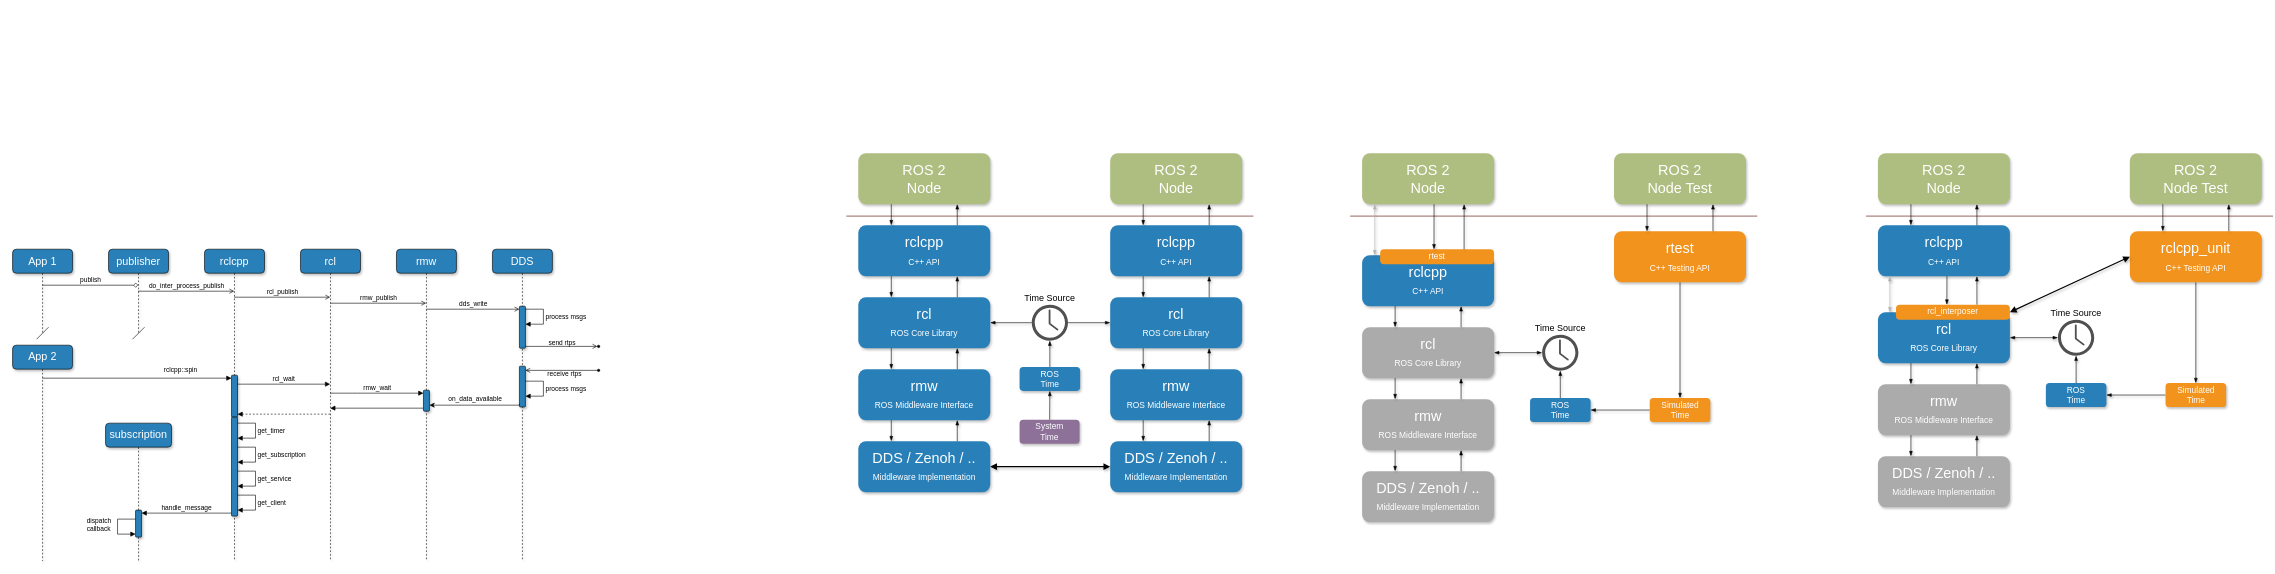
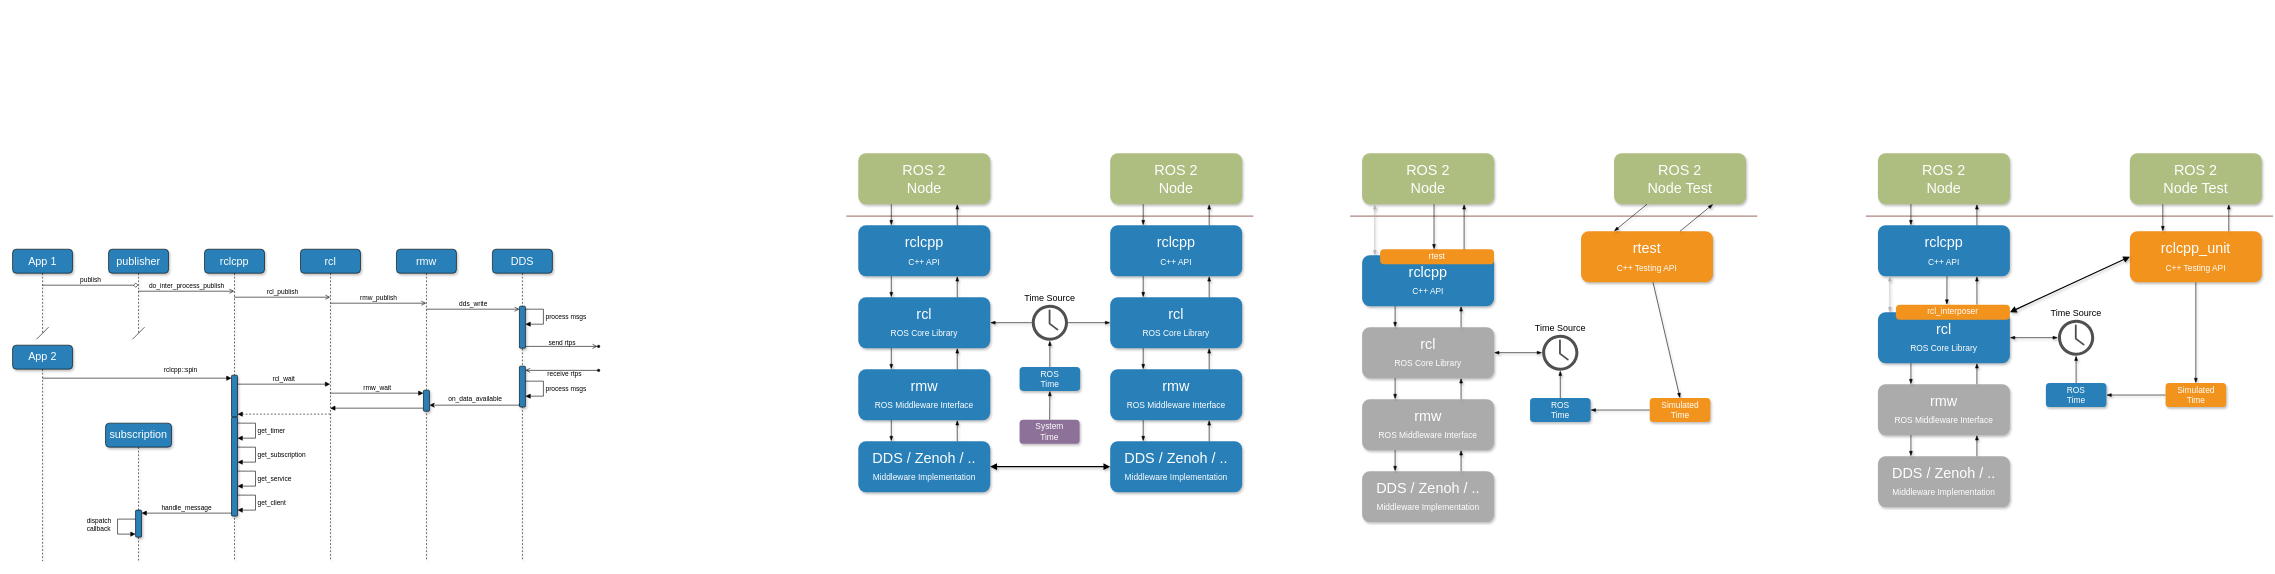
node "rtest C++ Testing API": moved (1680, 257) -> (1647, 257)
